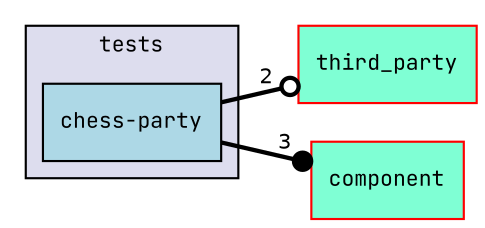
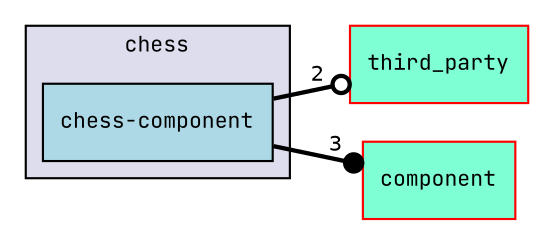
cluster "tests": label "tests" -> "chess"
node "chess-party": label "chess-party" -> "chess-component"
